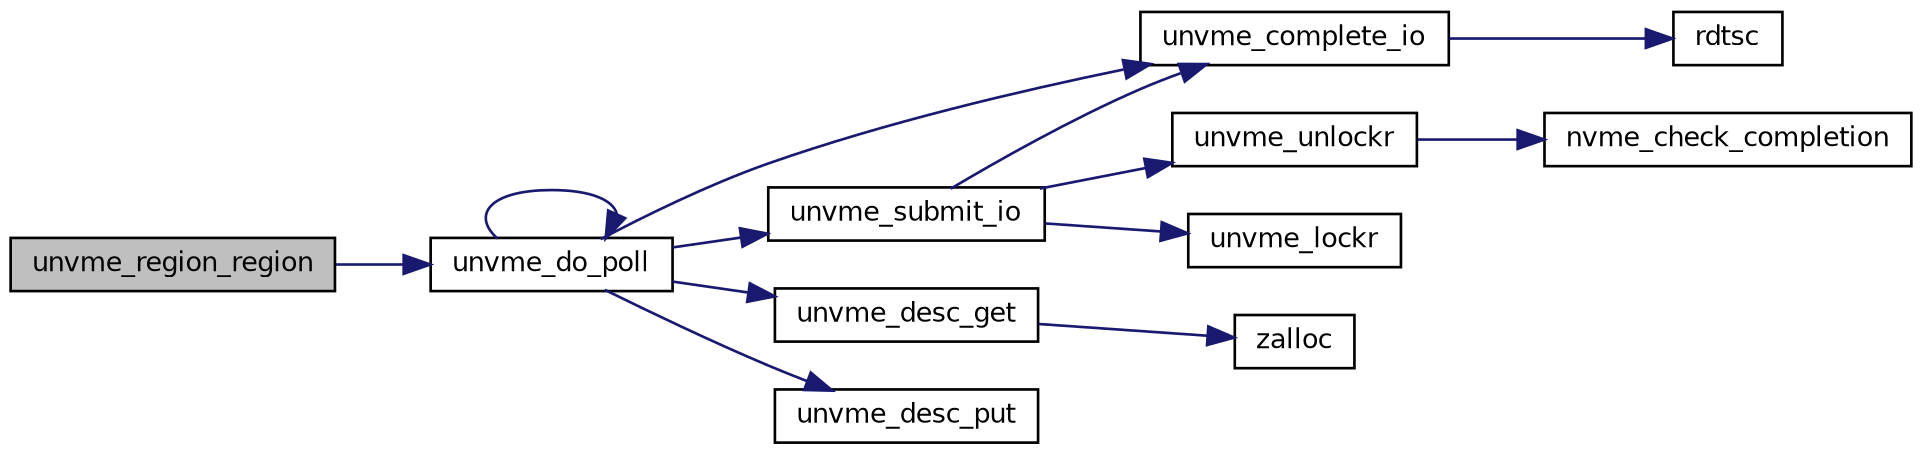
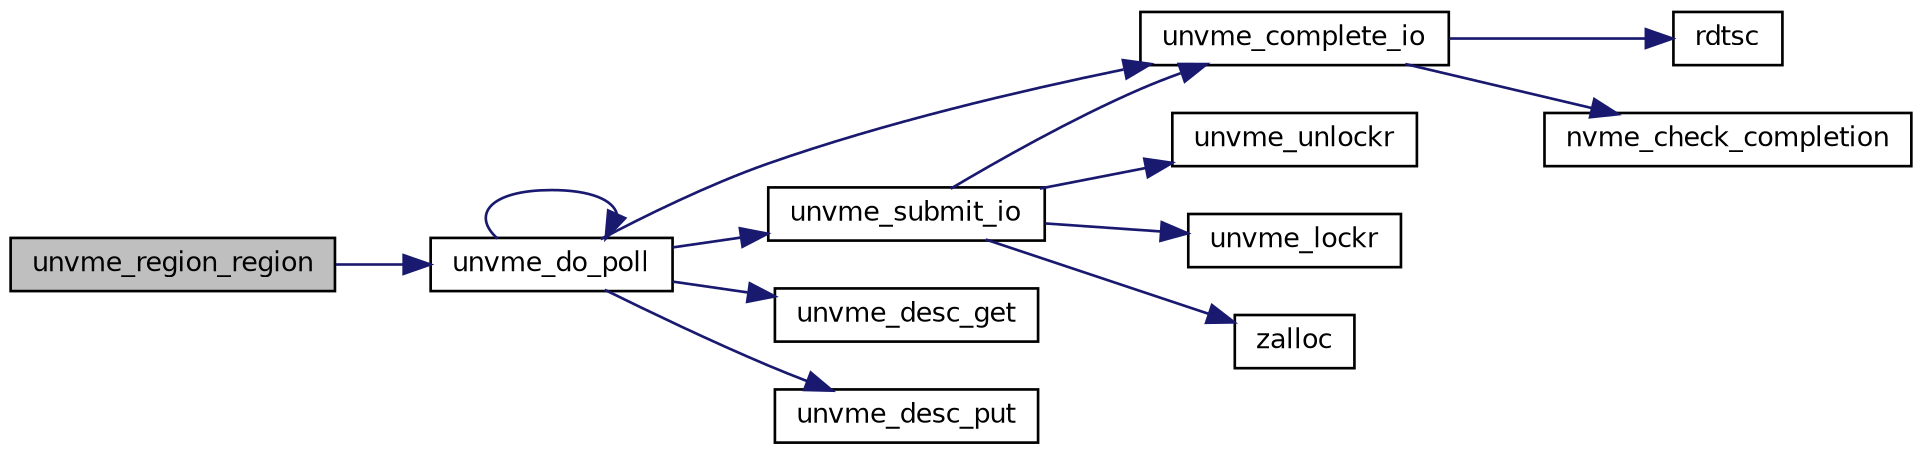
edge "unvme_unlockr" -> "nvme_check_completion": now "unvme_complete_io" -> "nvme_check_completion"
edge "unvme_desc_get" -> "zalloc": now "unvme_submit_io" -> "zalloc"
